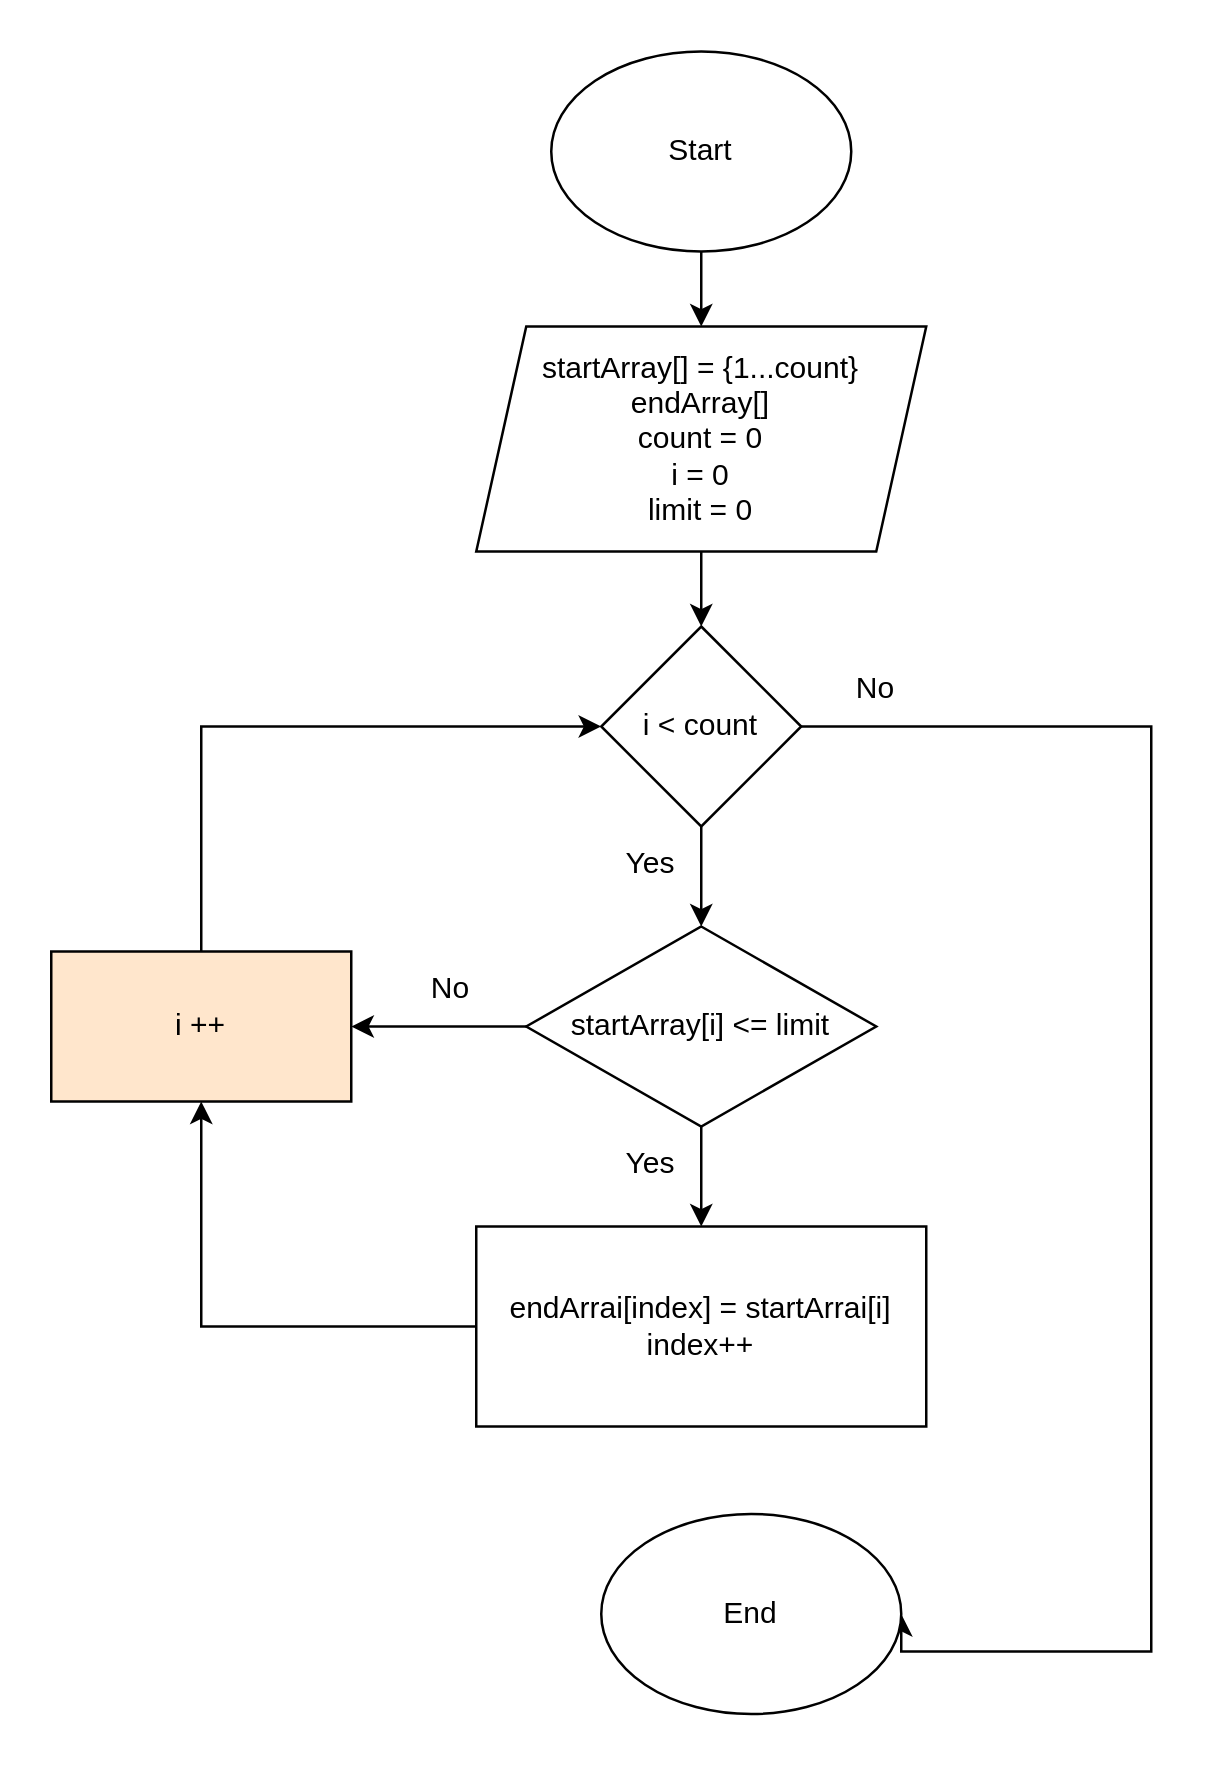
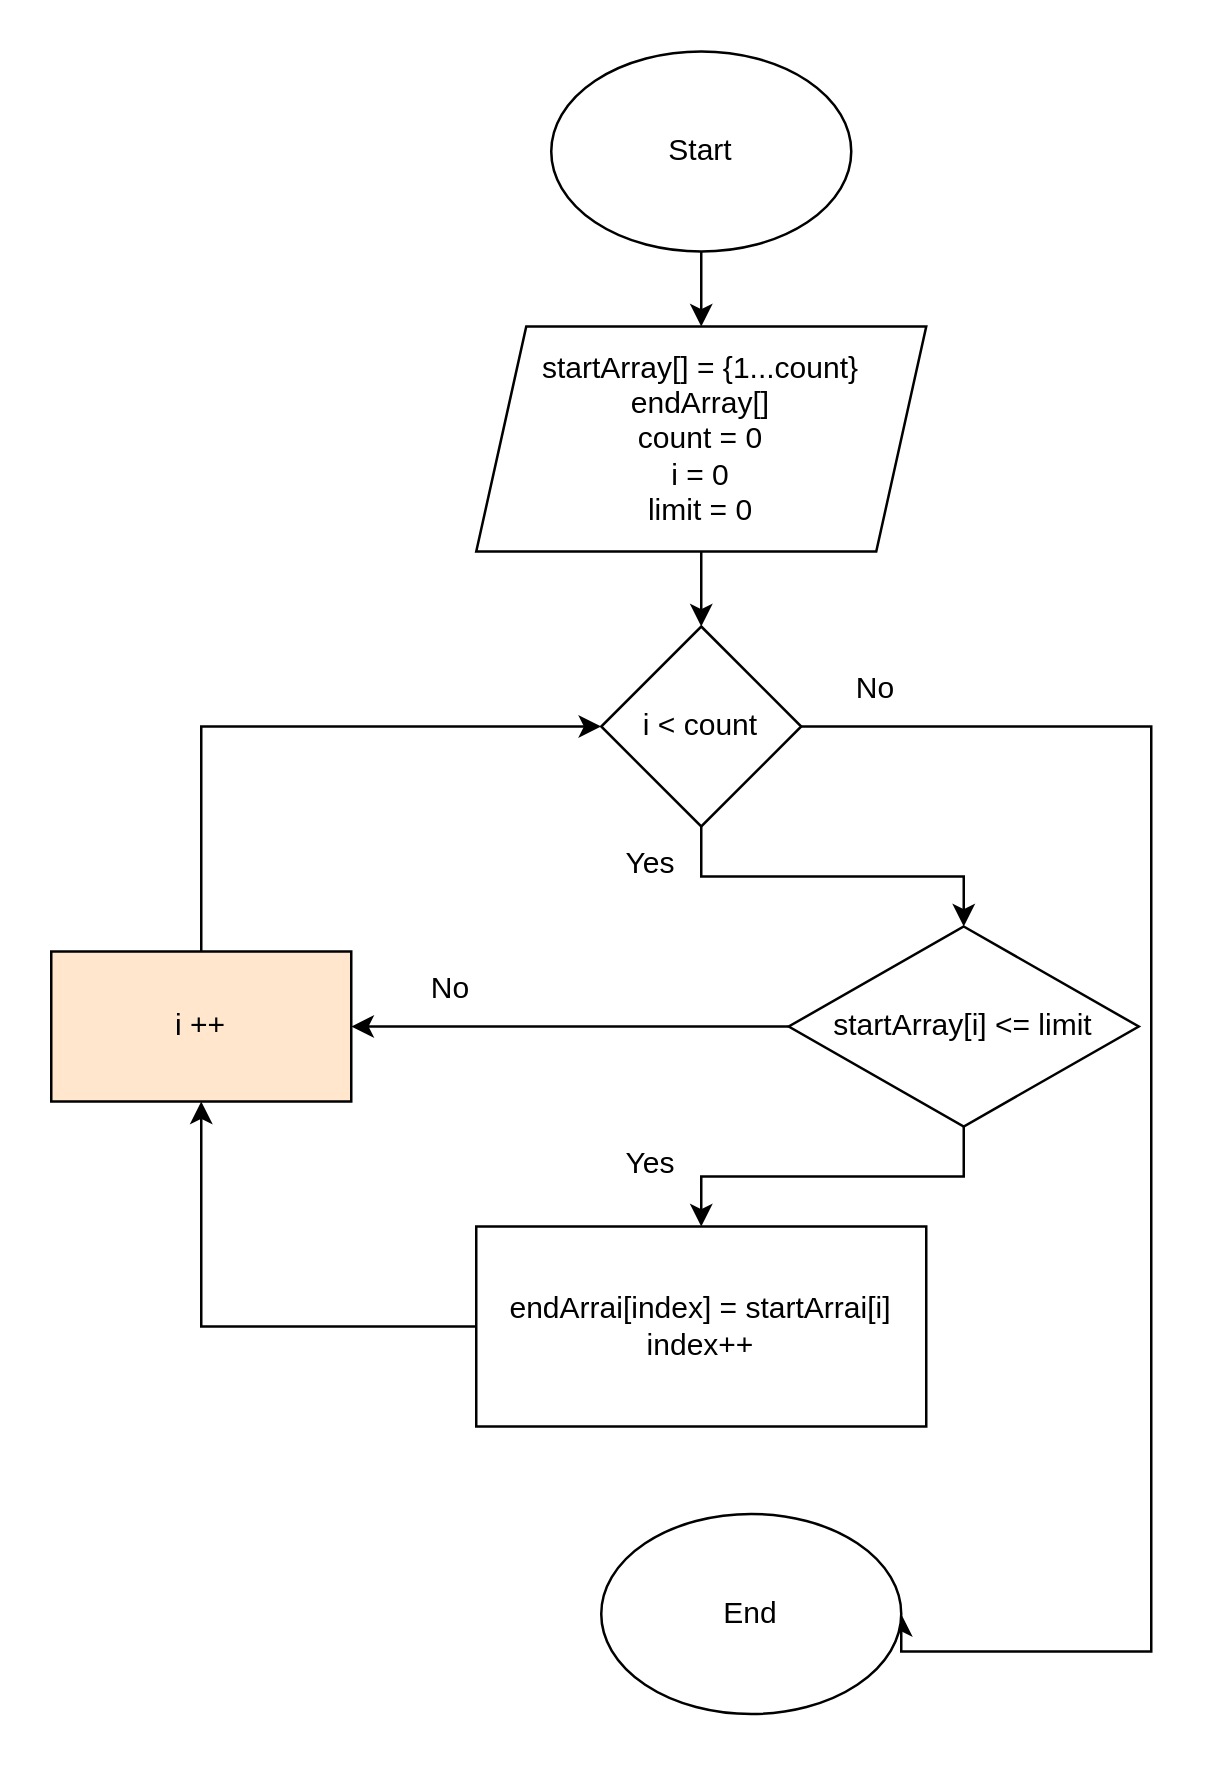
node "startArray[i] <= limit": moved (701, 1026) -> (964, 1026)
